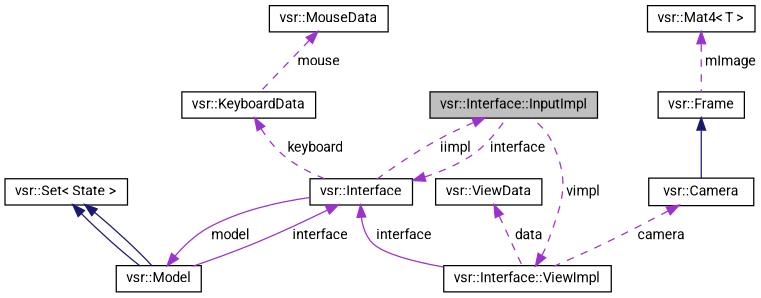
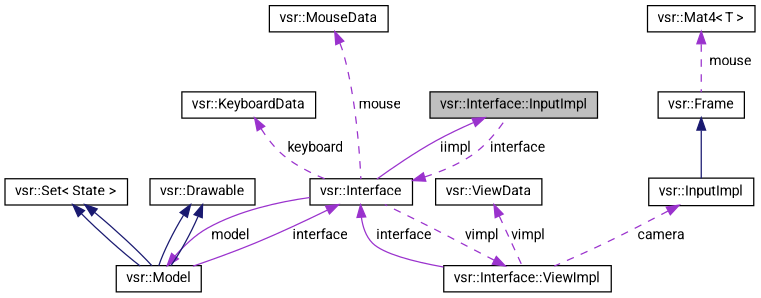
edge "vsr::Frame" -> "vsr::Mat4< T >": label " mImage" -> " mouse"
edge "vsr::KeyboardData" -> "vsr::MouseData": now "vsr::Interface" -> "vsr::MouseData"
edge "vsr::Interface" -> "vsr::Interface::InputImpl": style dashed -> solid
edge "vsr::Interface::InputImpl" -> "vsr::Interface::ViewImpl": now "vsr::Interface" -> "vsr::Interface::ViewImpl"
node "vsr::Drawable": added
node "vsr::Camera": label "vsr::Camera" -> "vsr::InputImpl"
edge "vsr::Interface::ViewImpl" -> "vsr::ViewData": label " data" -> " vimpl"
